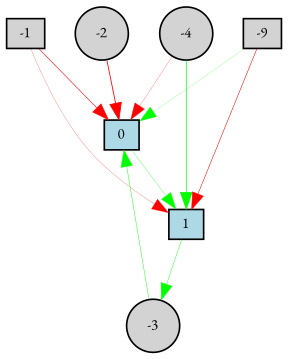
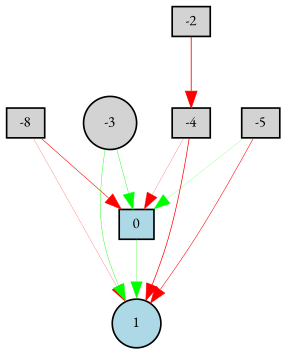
node "-1": label "-1" -> "-8"
node "-2": shape circle -> box
node "-4": shape circle -> box
node "-9": label "-9" -> "-5"
edge "-2" -> "0": now "-2" -> "-4"
edge "-4" -> "1": color green -> red
node "1": shape box -> circle
edge "1" -> "-3": reversed
